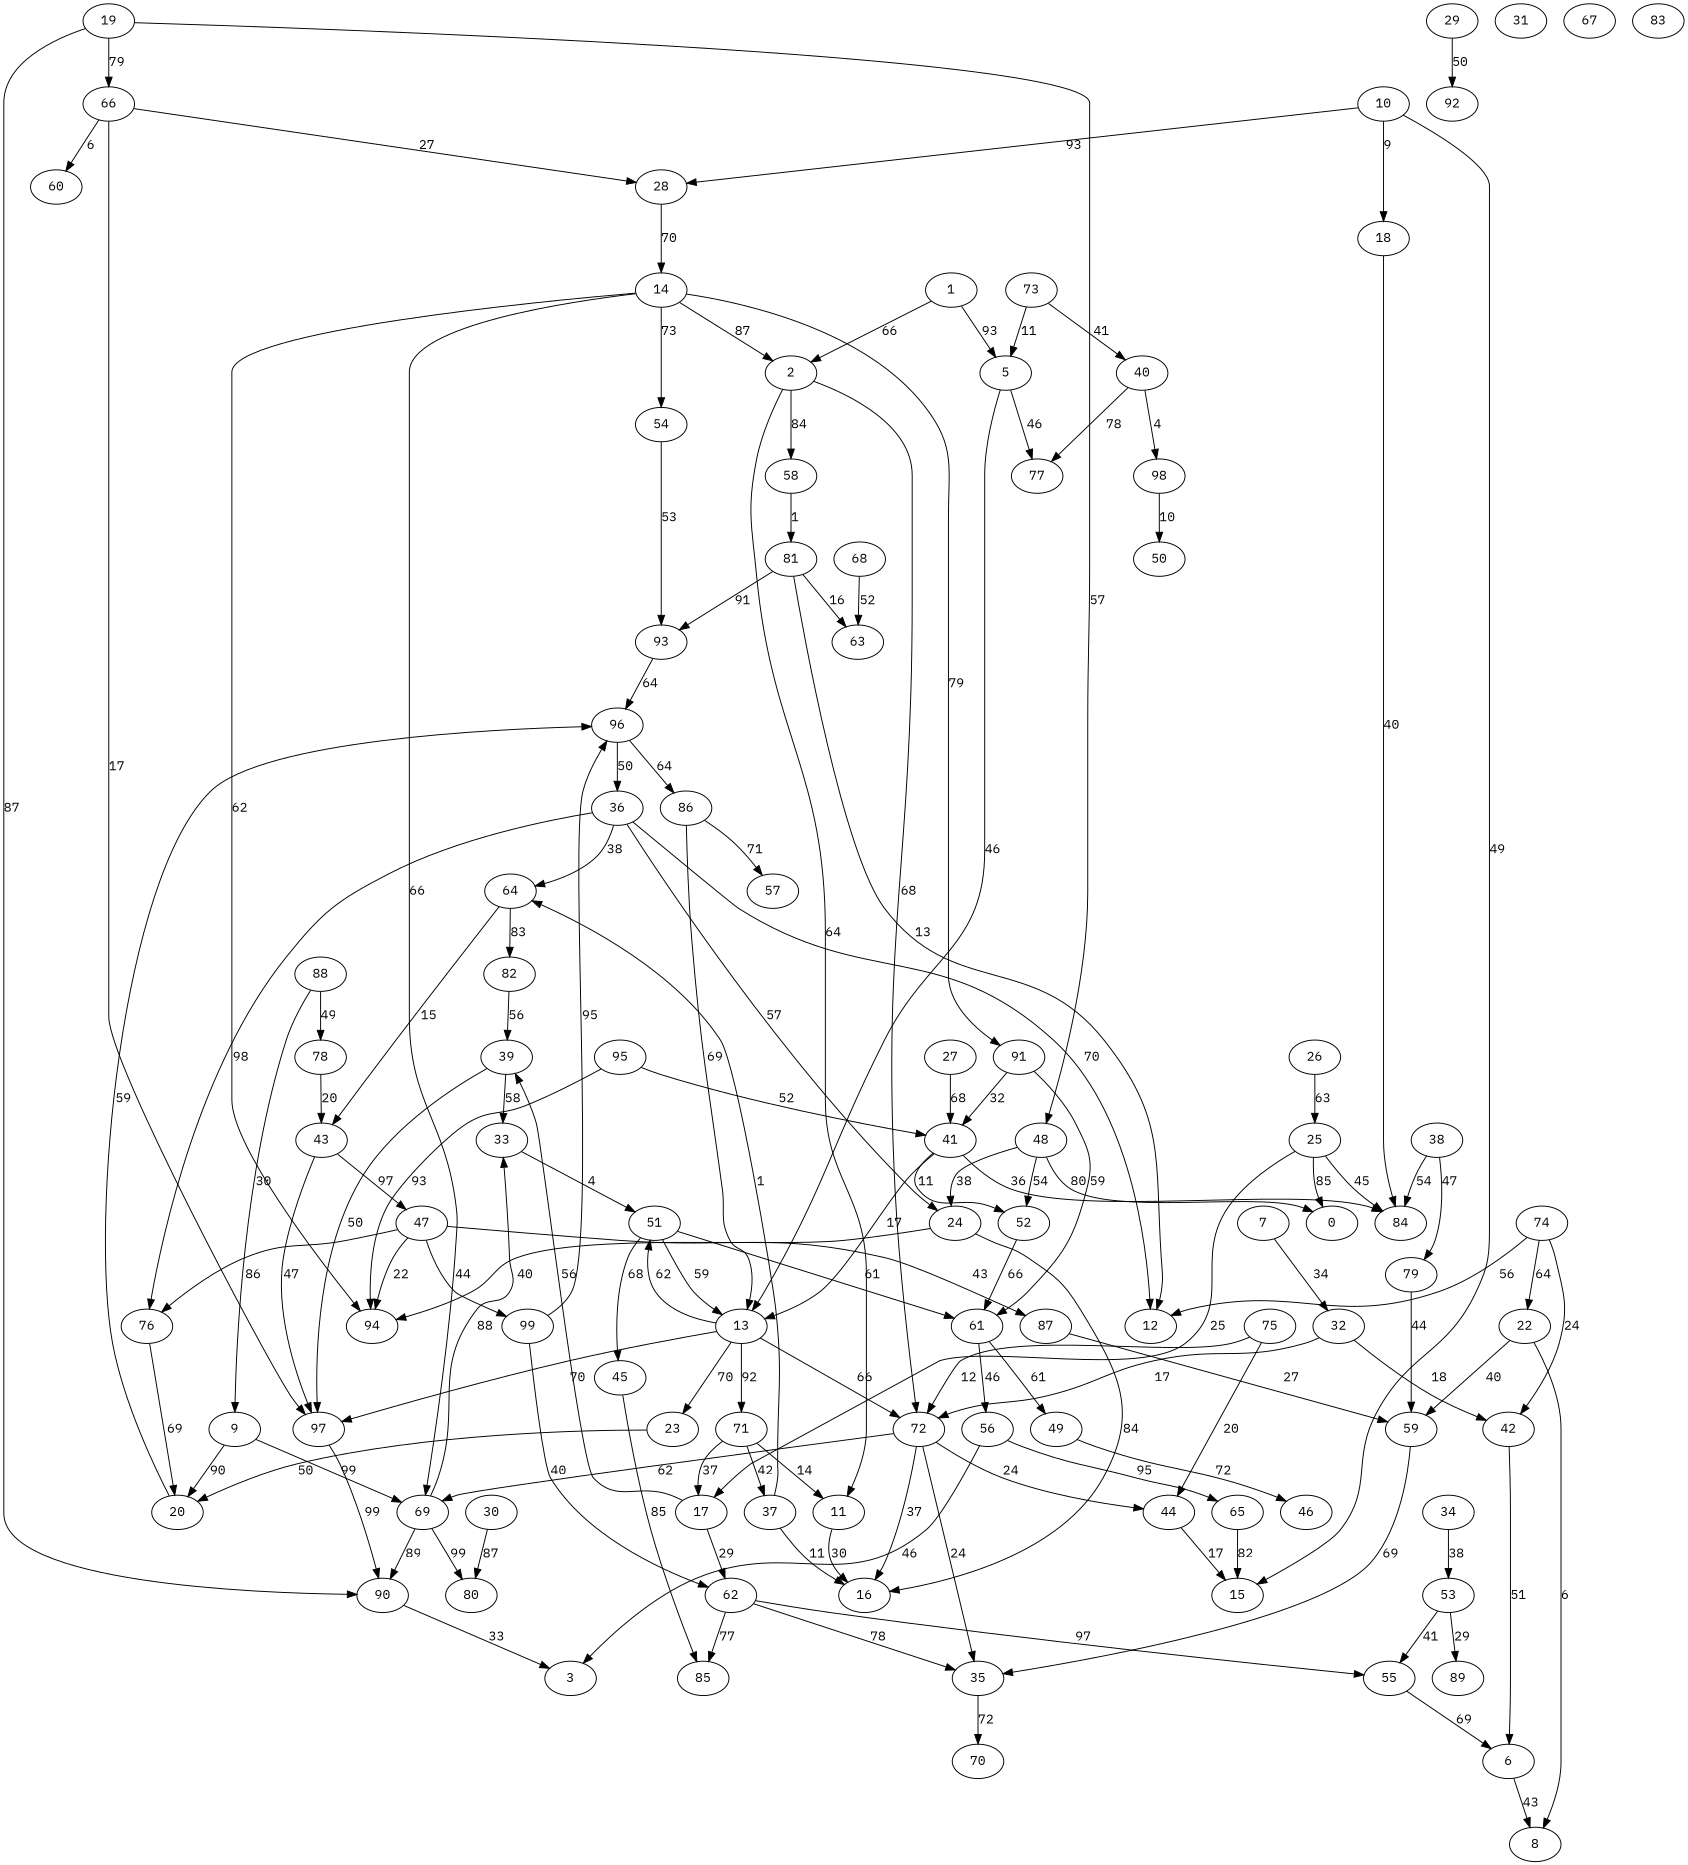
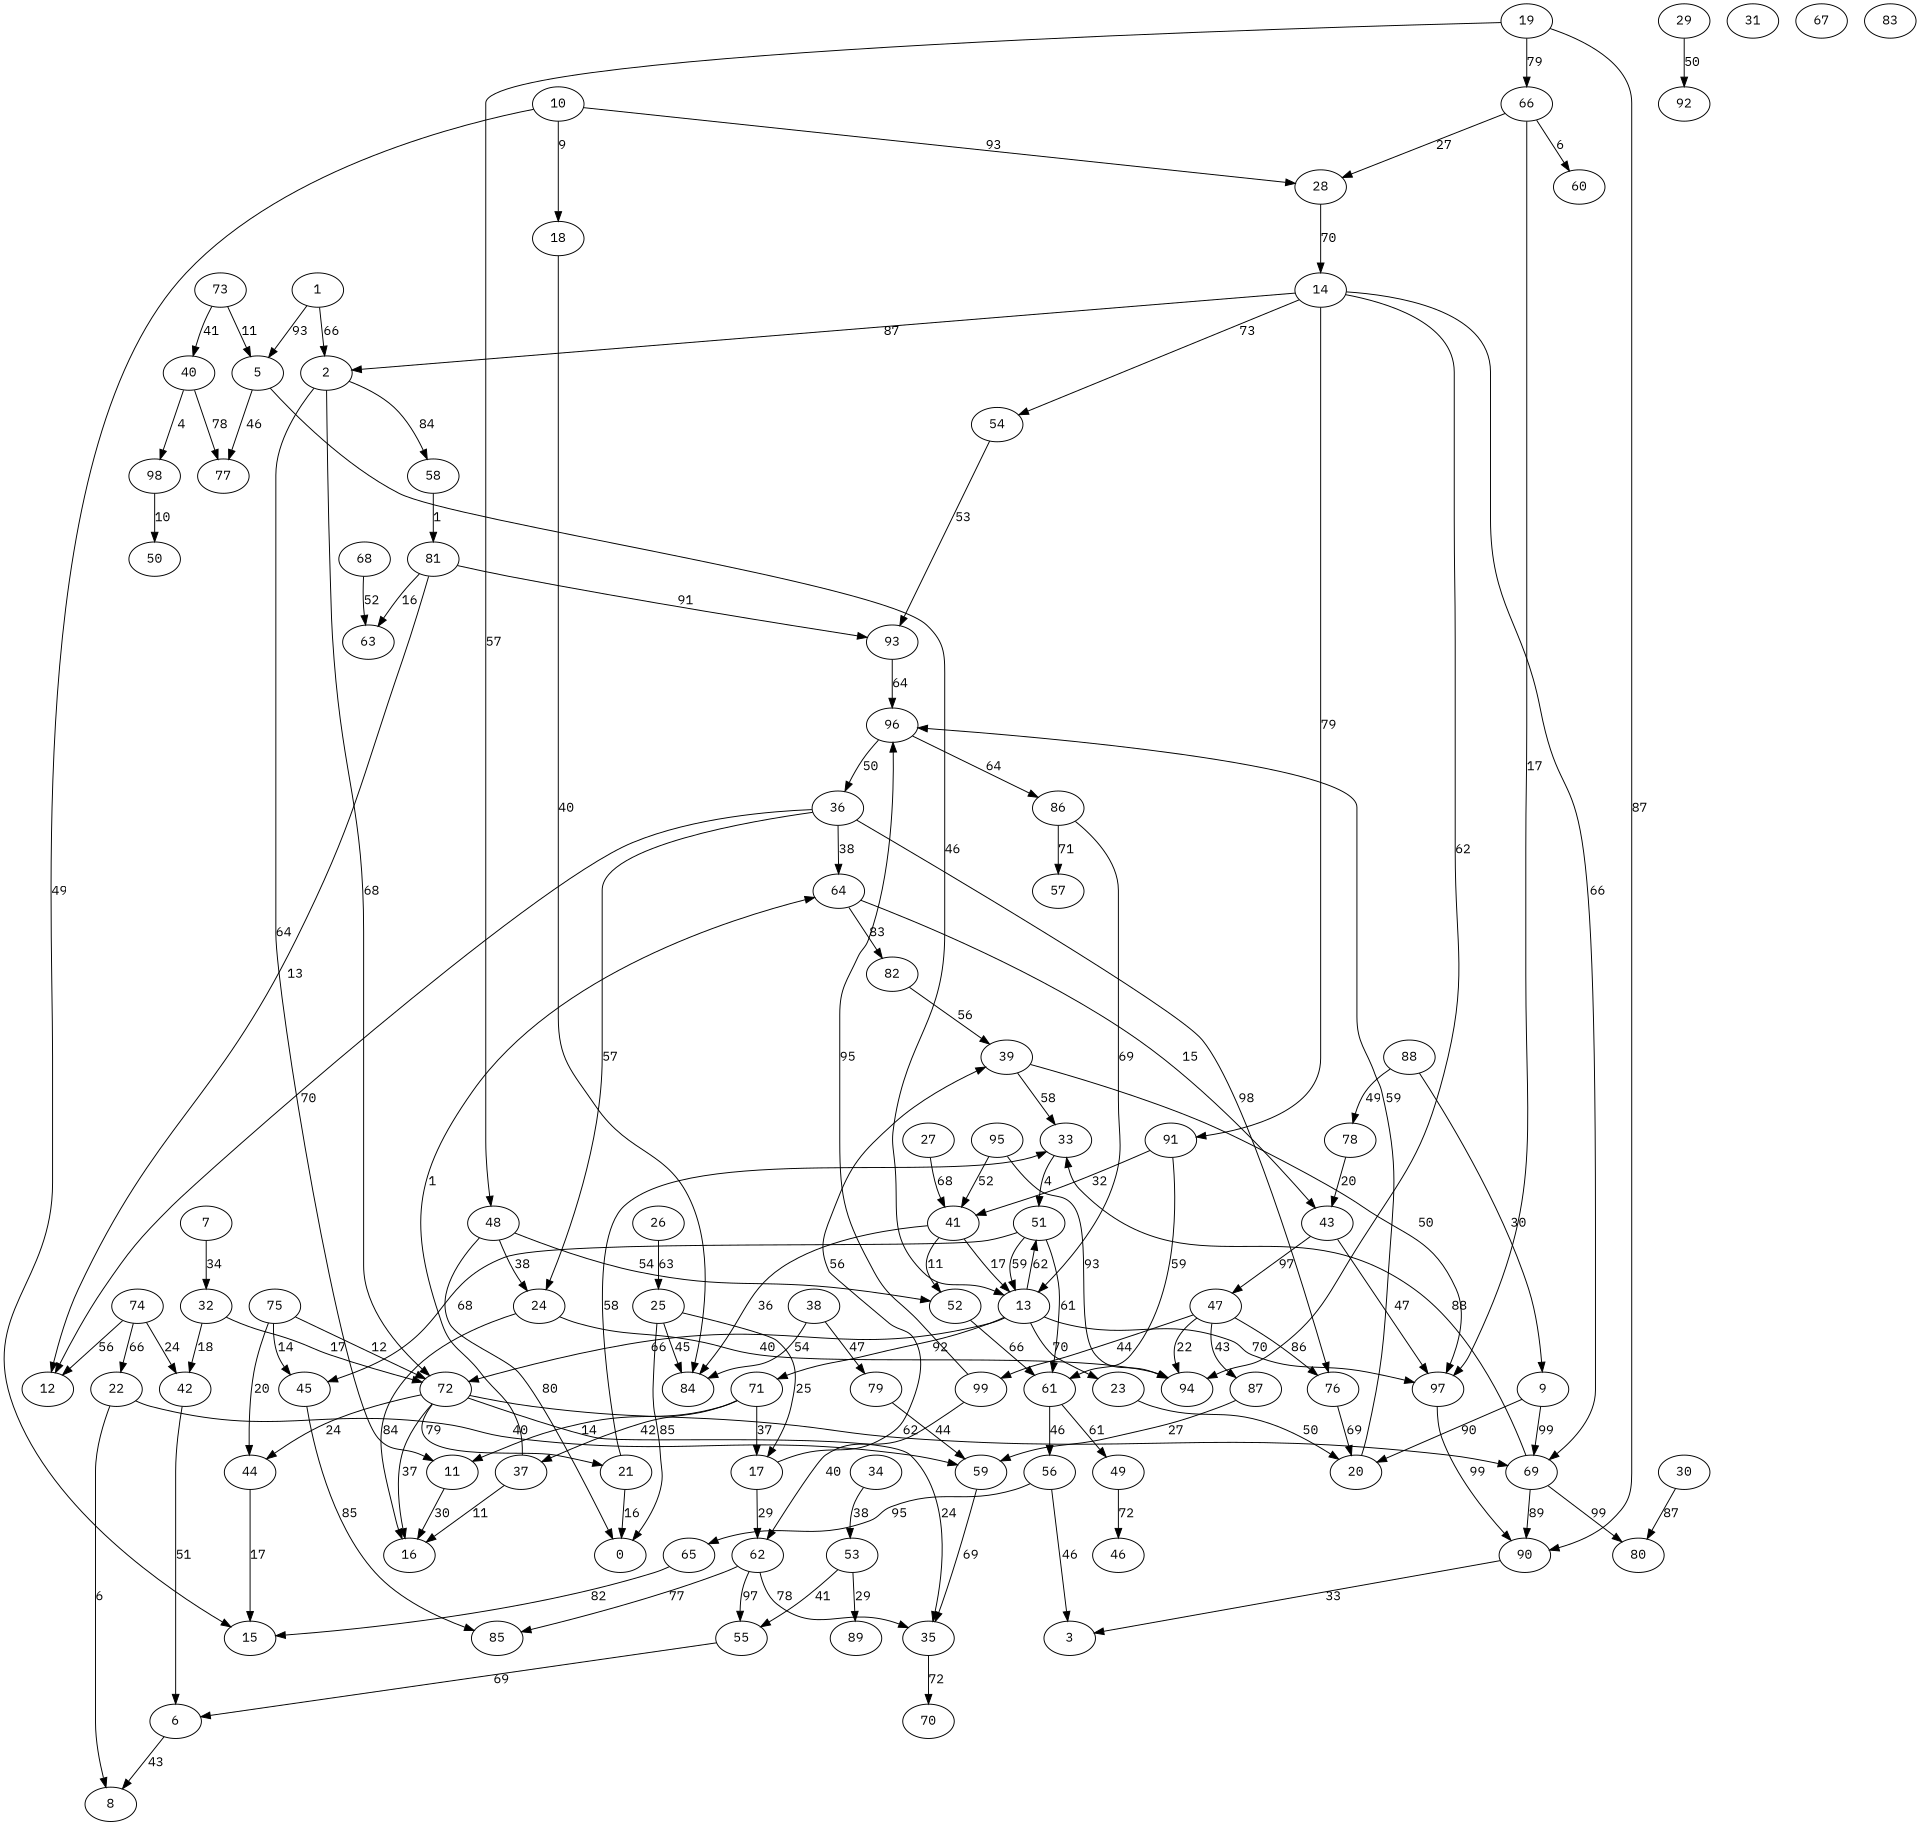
edge "74" -> "22": label "64" -> "66"
edge "75" -> "45": added, label "14"
node "21": added
